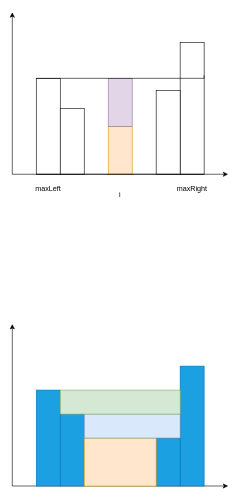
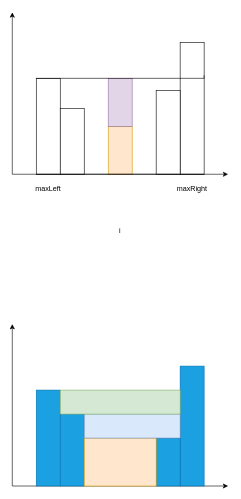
node "i": moved (120, 195) -> (120, 231)
